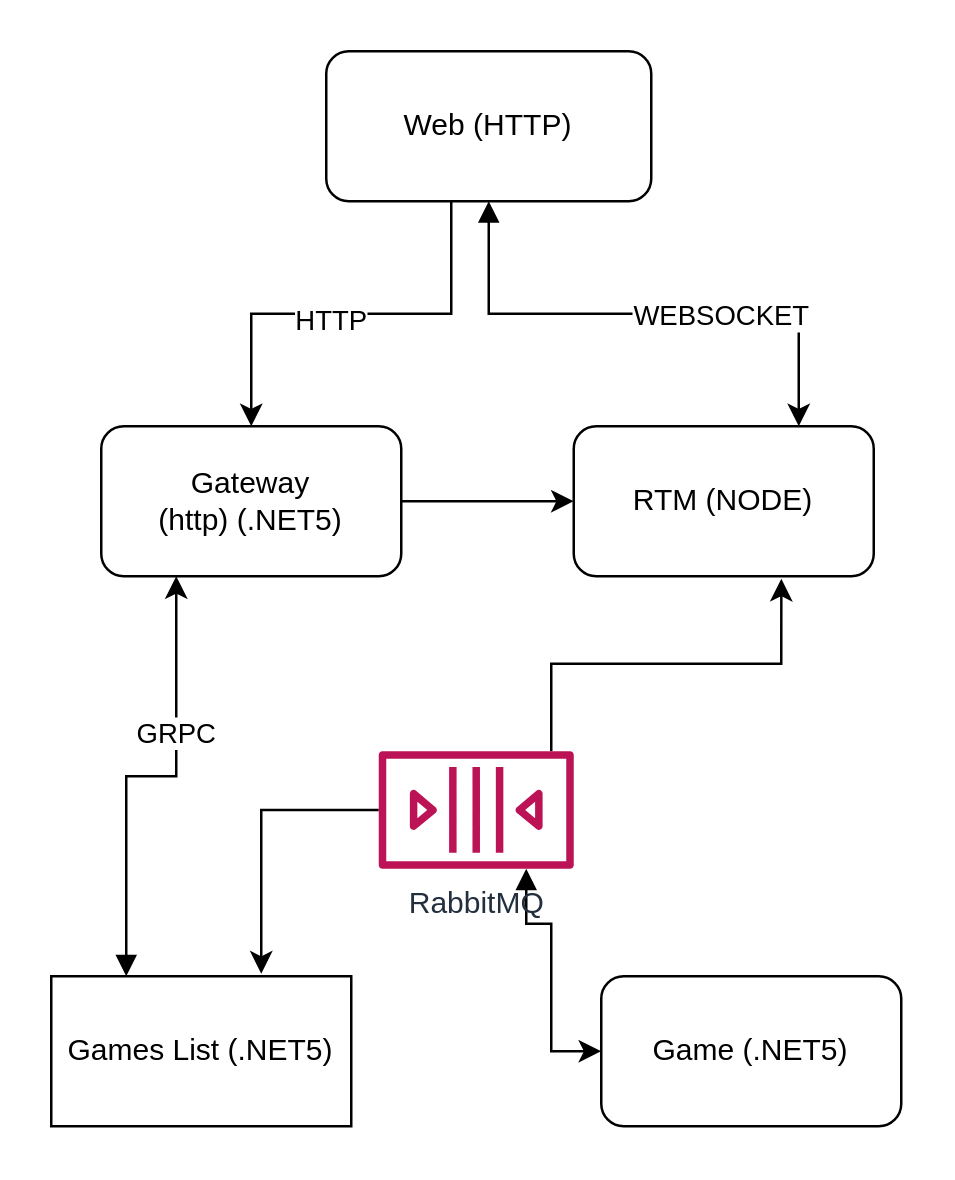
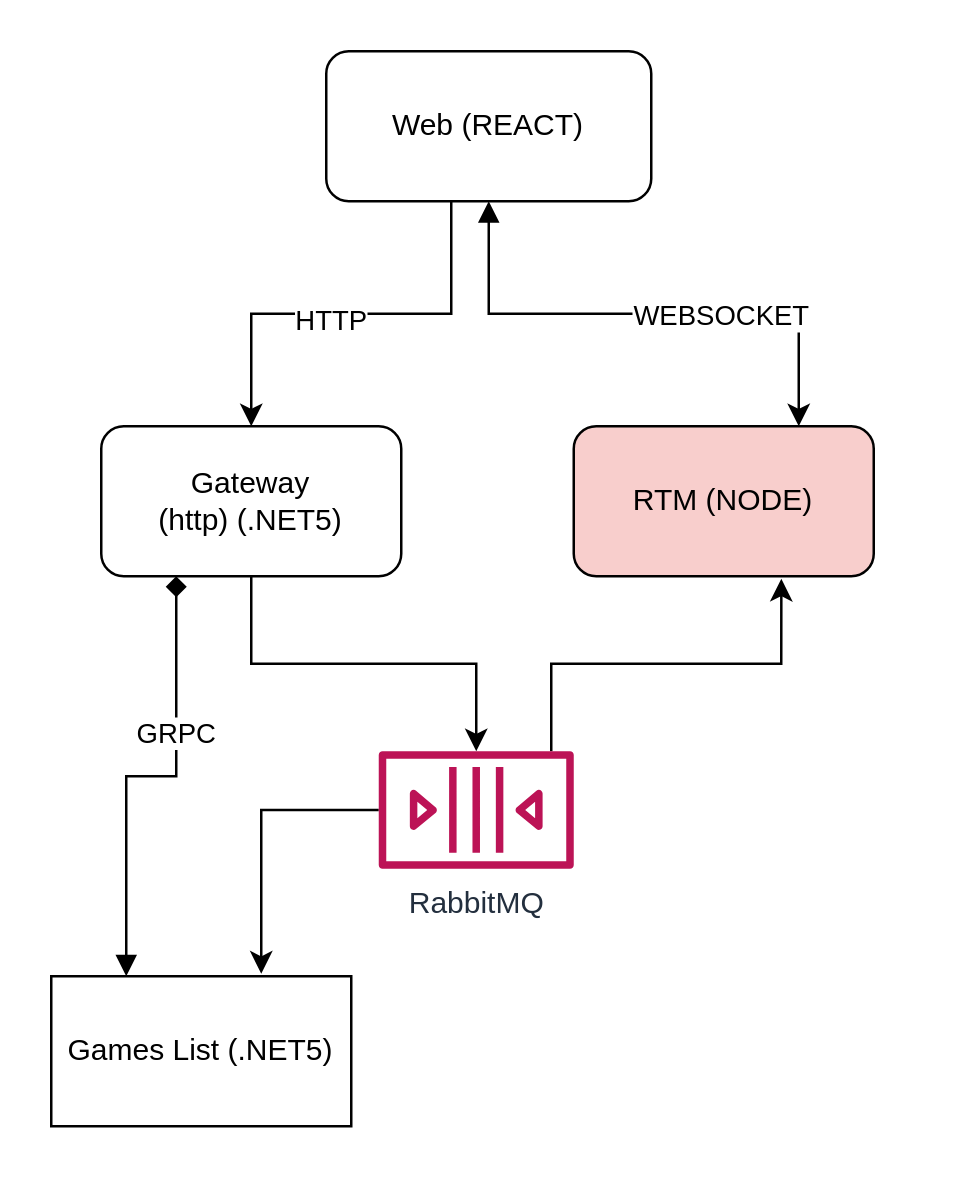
node "Web (HTTP)": label "Web (HTTP)" -> "Web (REACT)"
edge "Gateway (http) (.NET5)" -> "RTM (NODE)": now "Gateway (http) (.NET5)" -> "RabbitMQ"
node "RTM (NODE)": fillcolor #ffffff -> #f8cecc
edge "Gateway (http) (.NET5)" -- "Games List (.NET5)": arrowhead classic -> diamond
edge "RabbitMQ" -- "Game (.NET5)": removed
node "Game (.NET5)": removed
